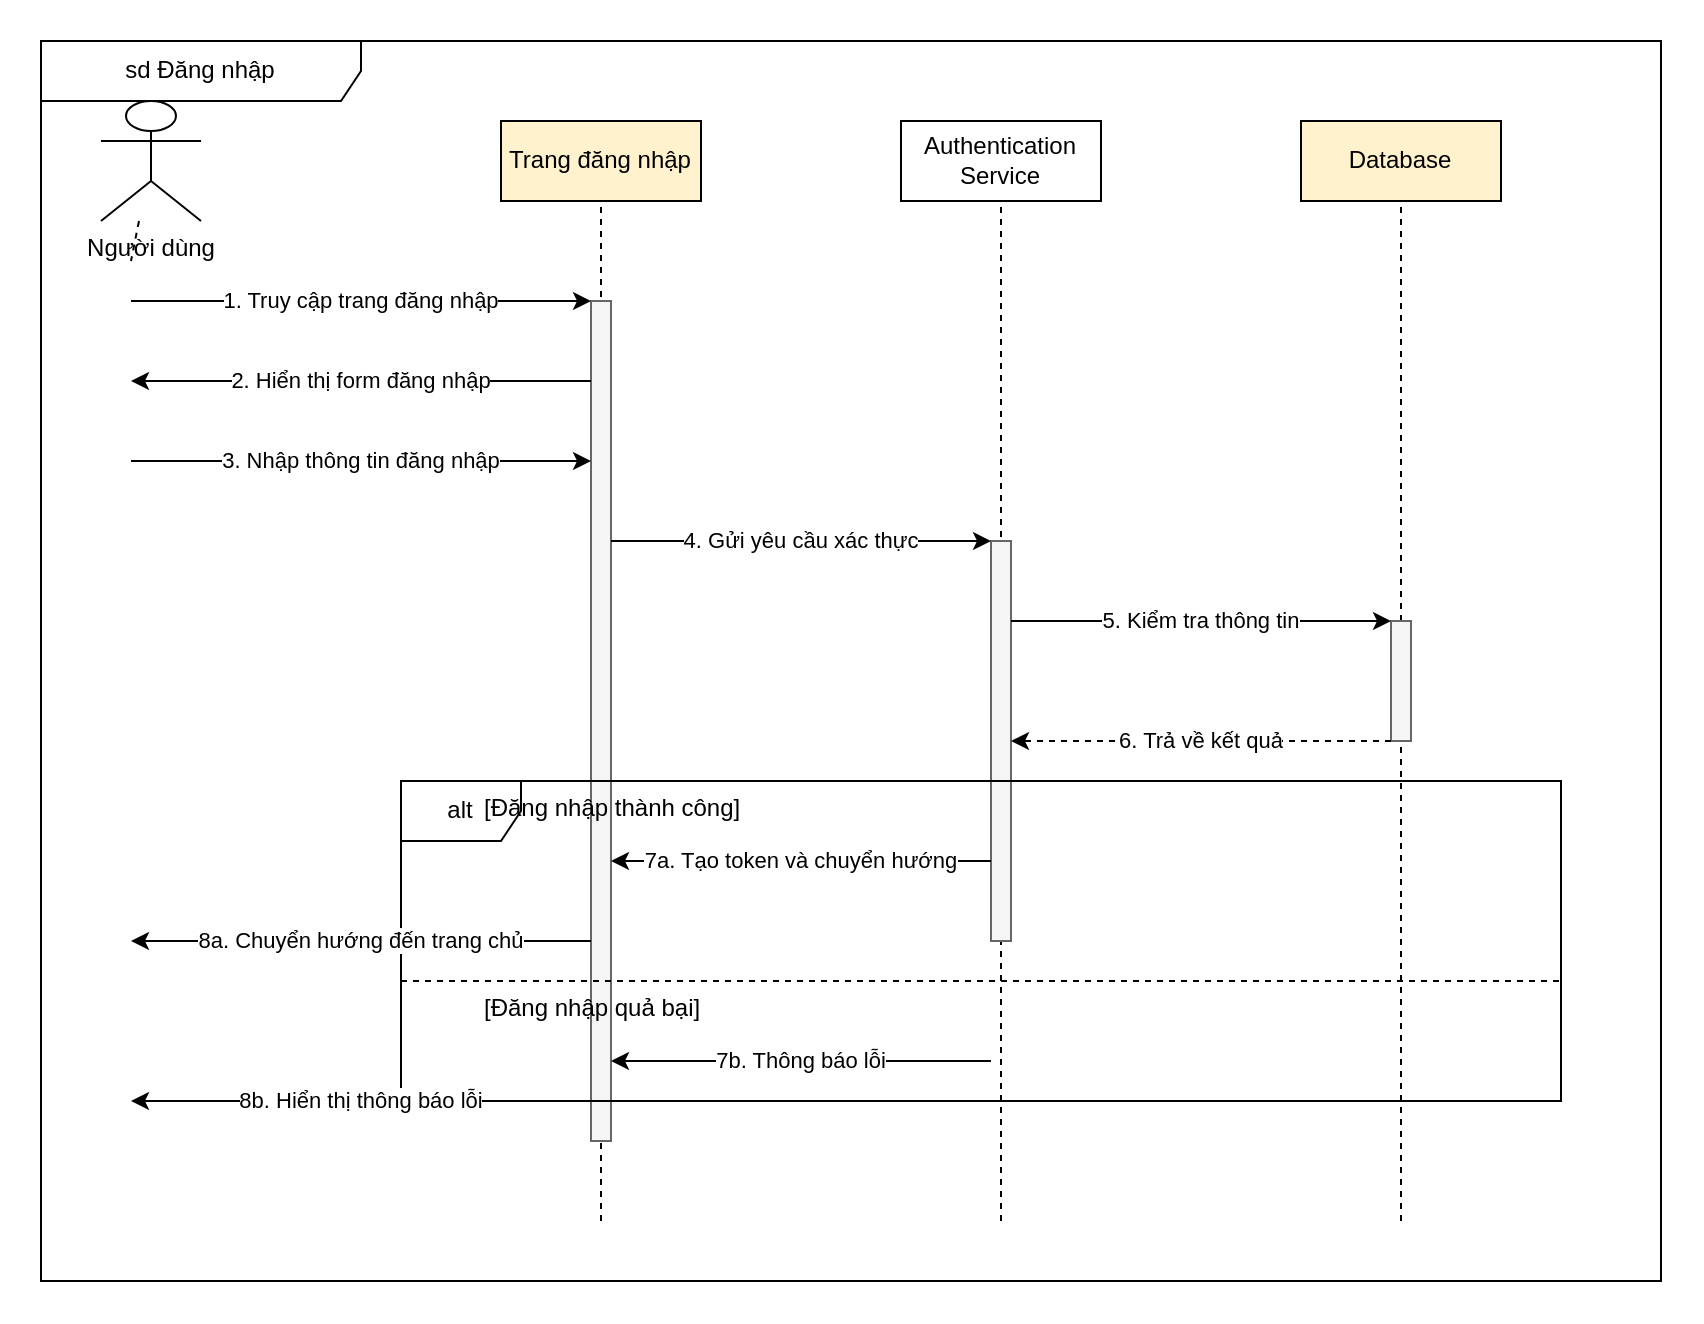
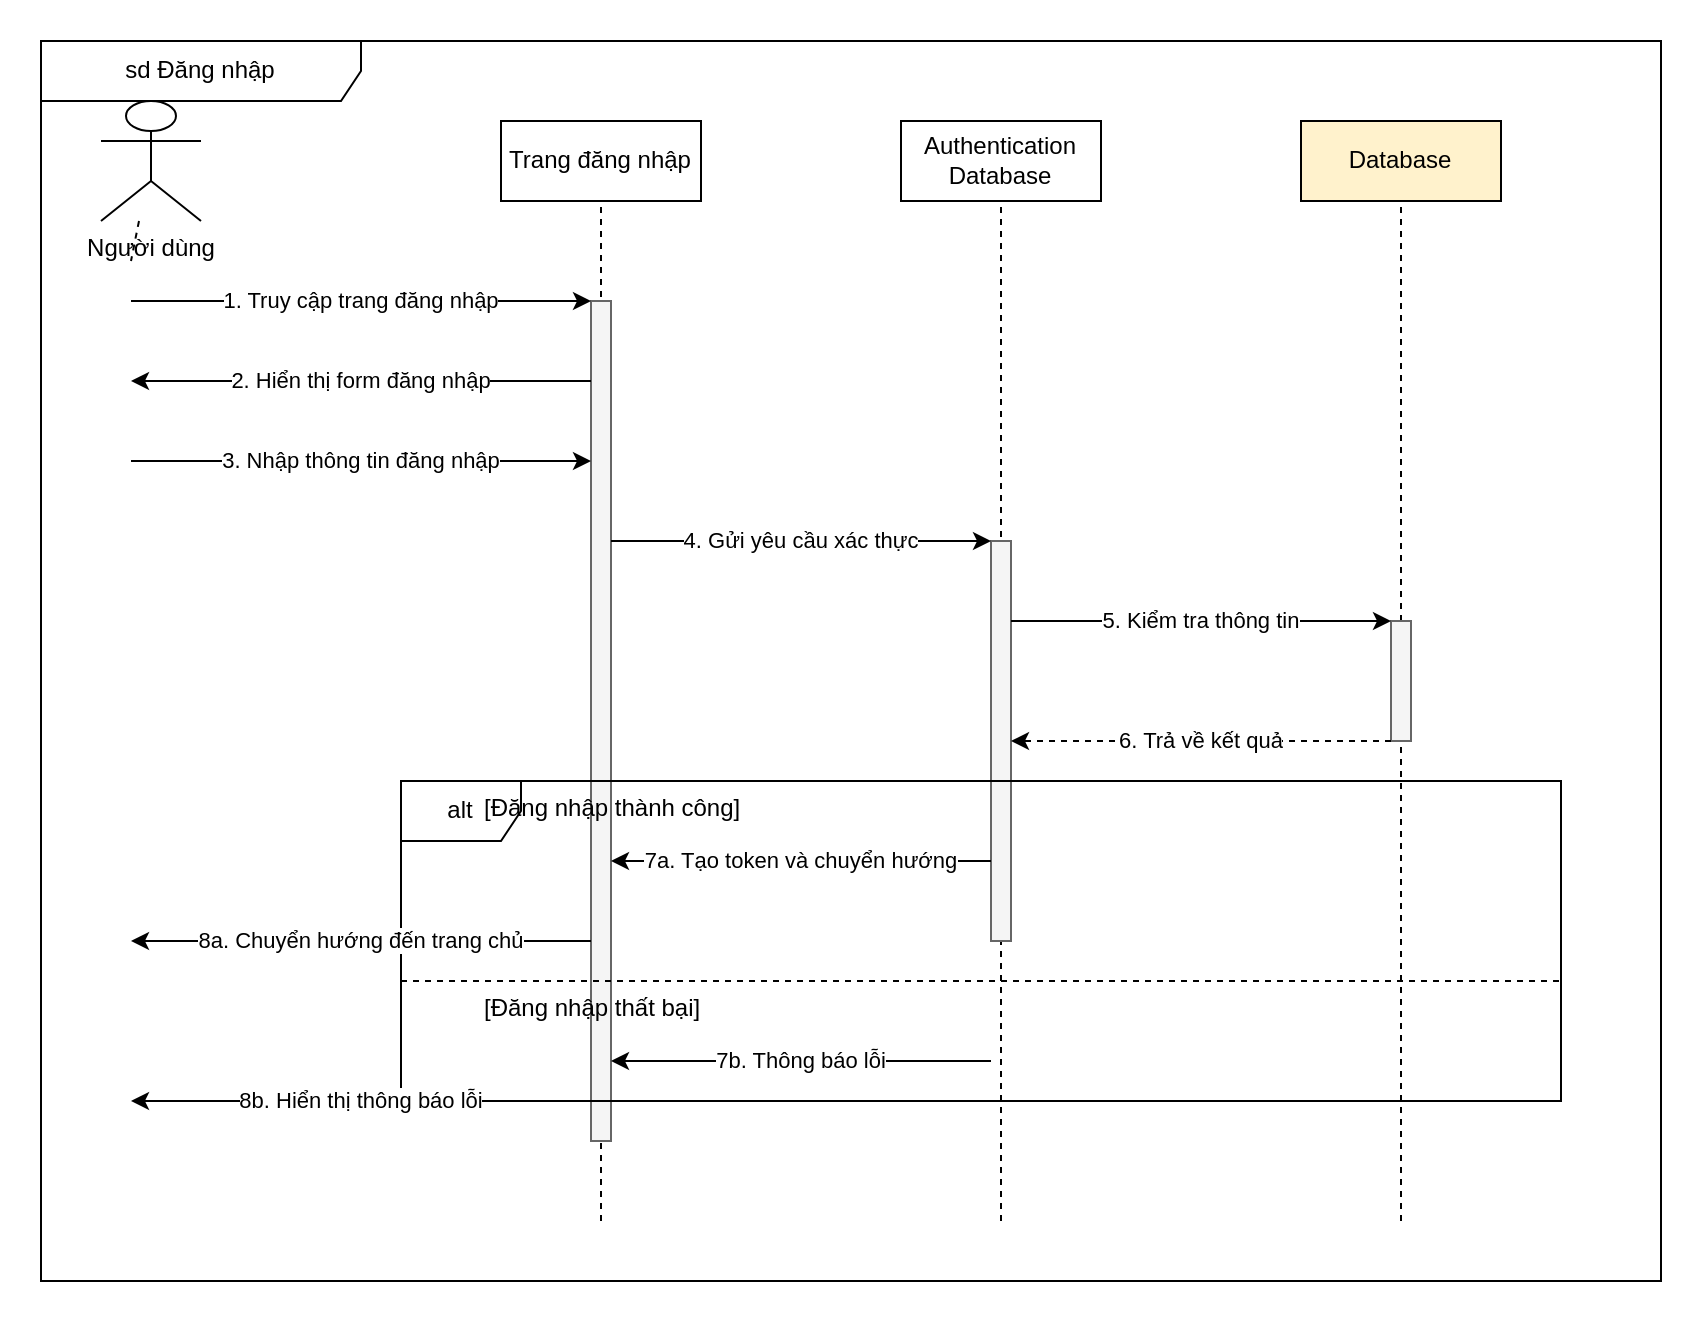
node "Trang đăng nhập": fillcolor #fff2cc -> #ffffff
node "Authentication Service": label "Authentication Service" -> "Authentication Database"
node "[Đăng nhập quả bại]": label "[Đăng nhập quả bại]" -> "[Đăng nhập thất bại]"
